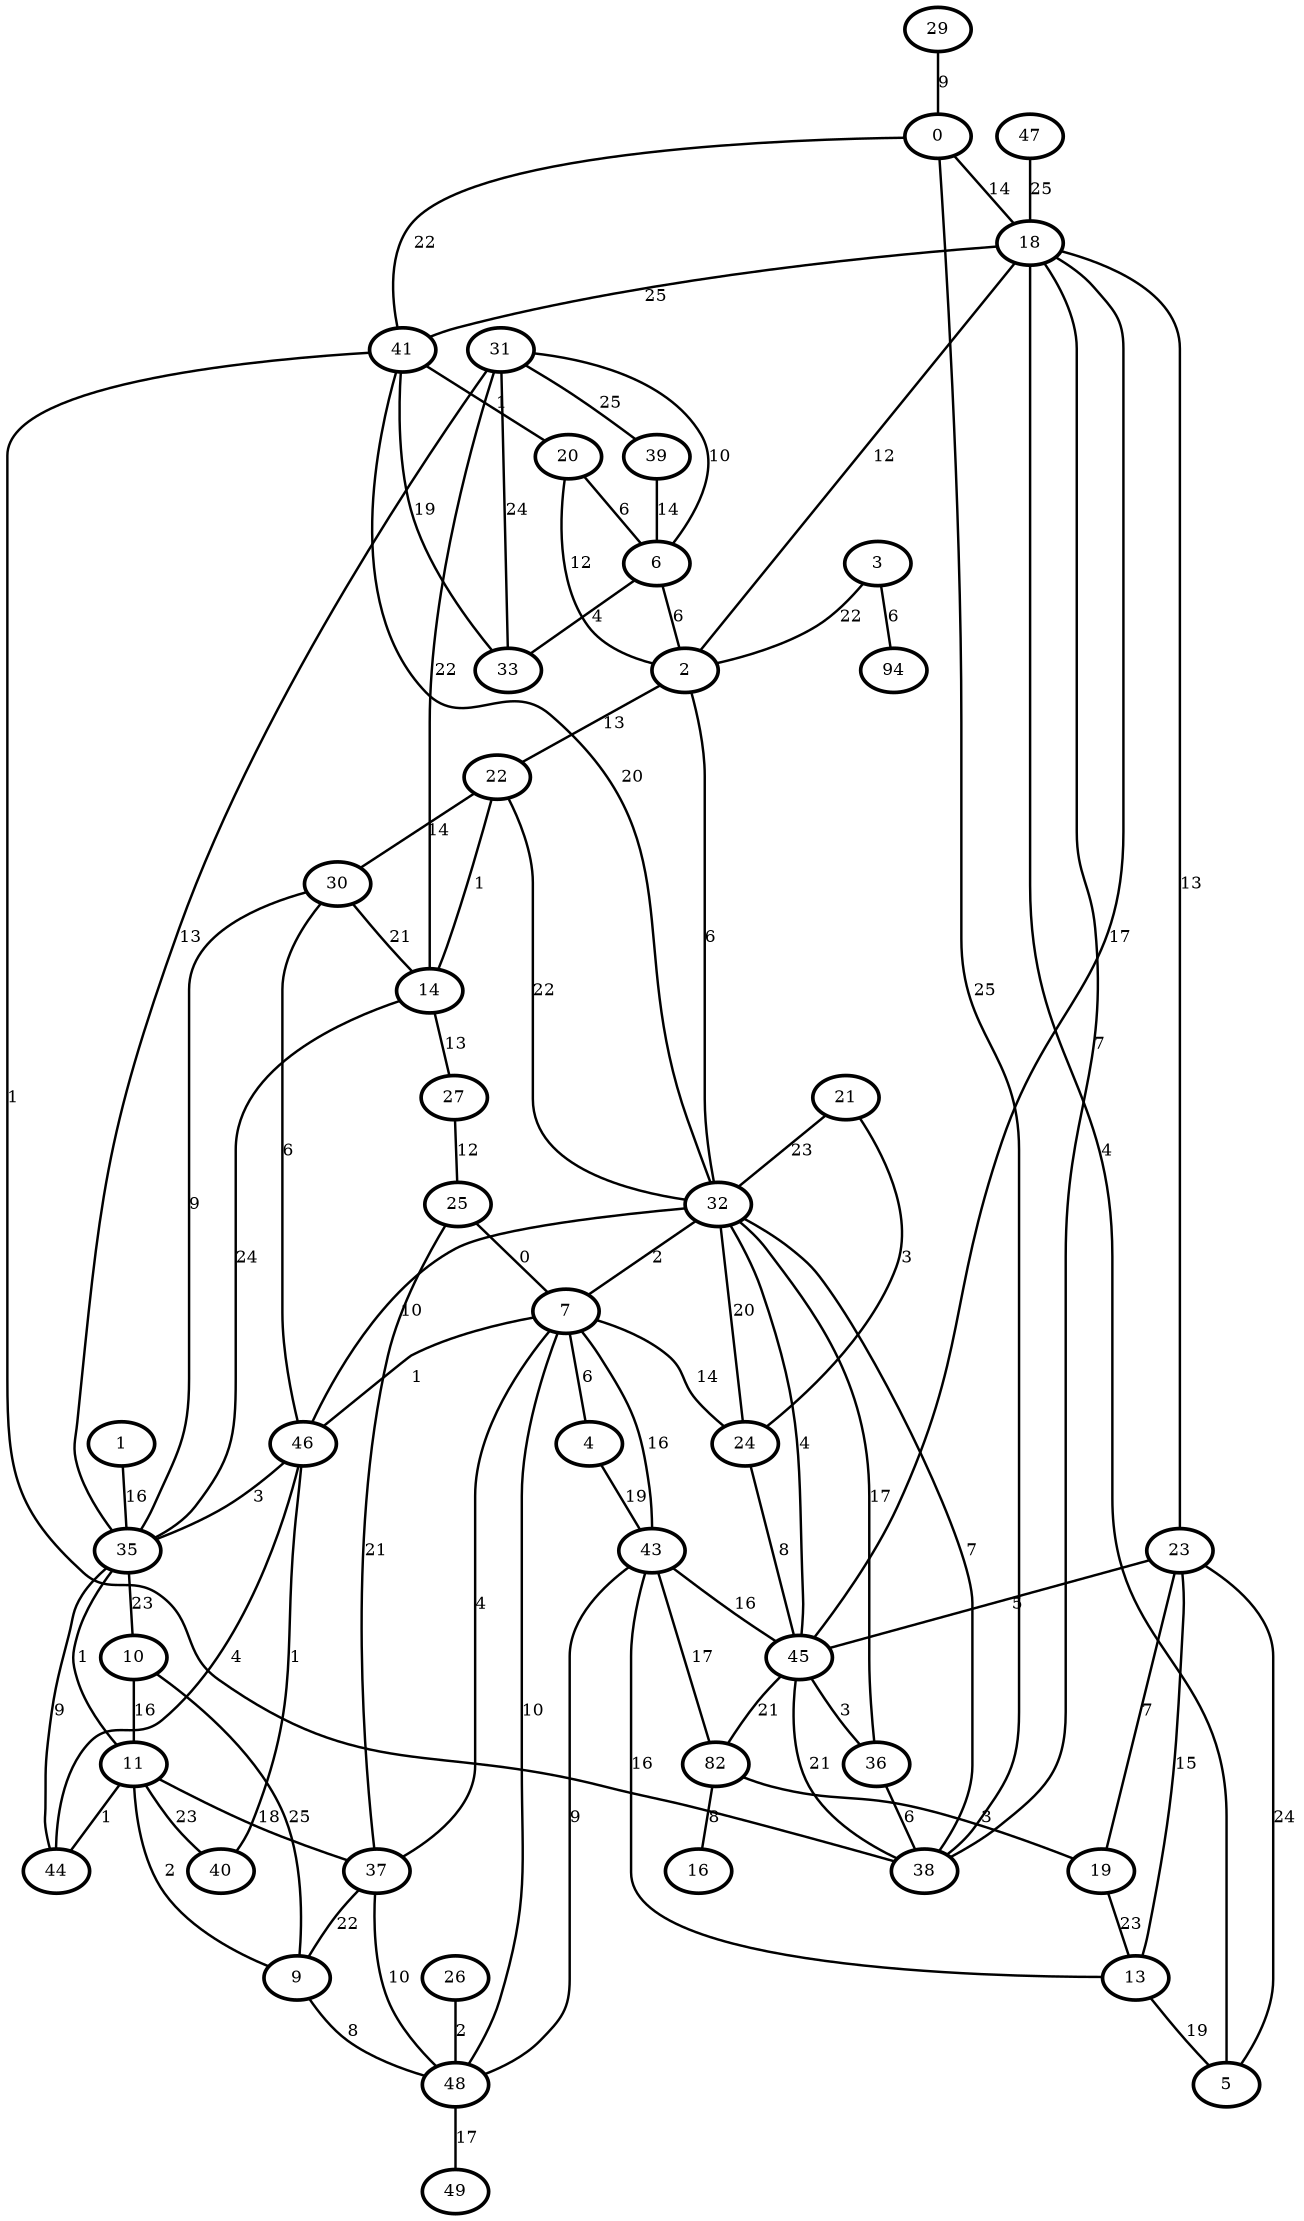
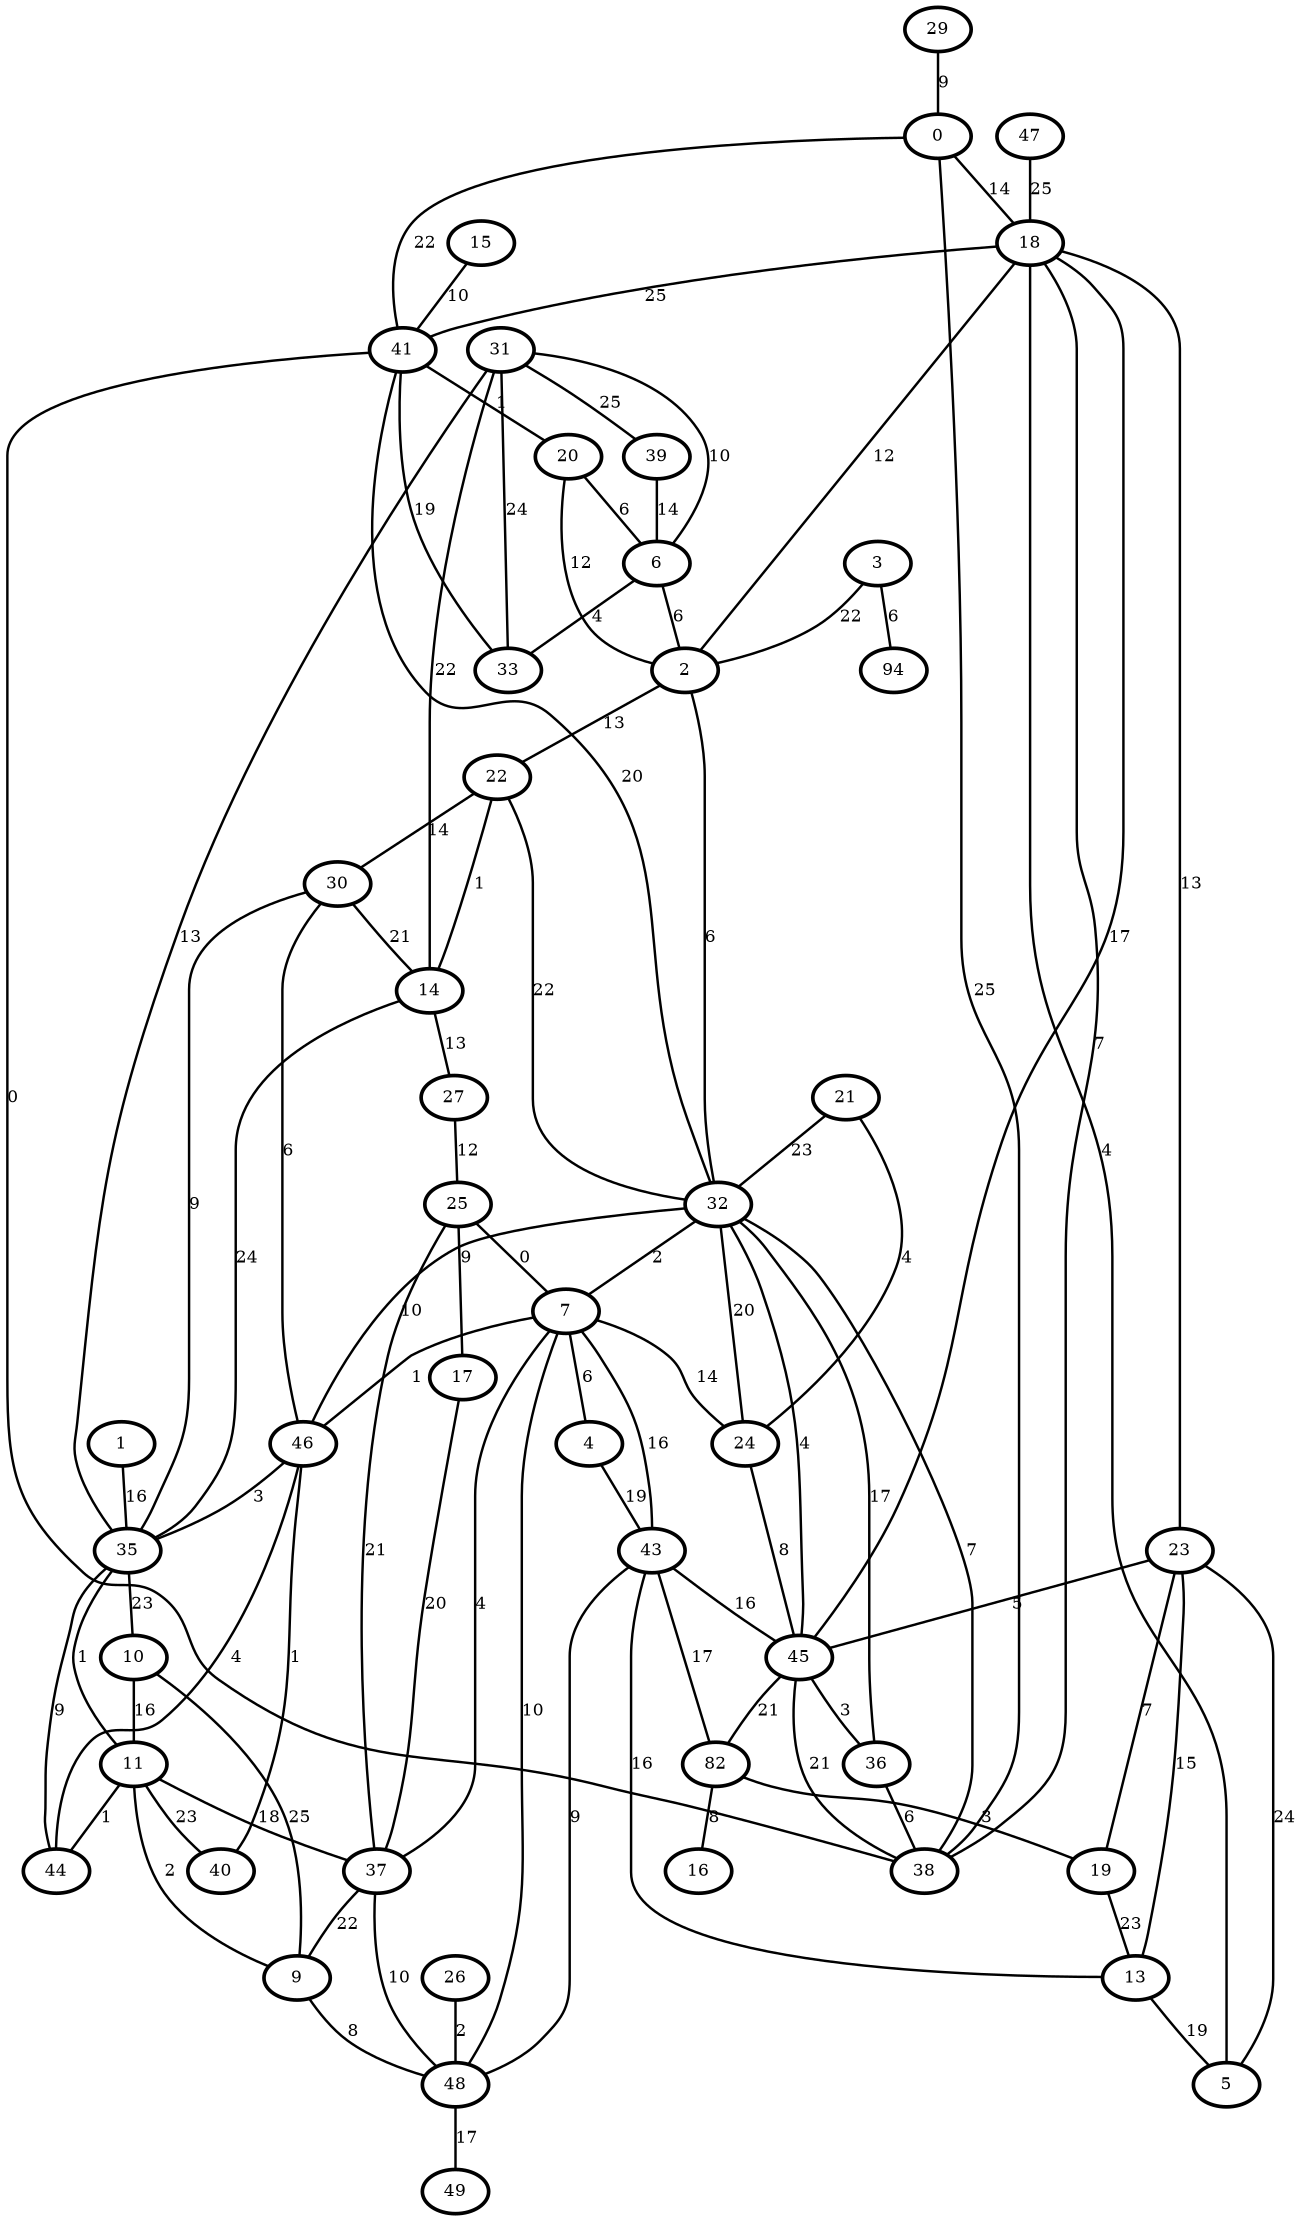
node "15": added
edge "41" -- "38": label "1" -> "0"
edge "21" -- "24": label "3" -> "4"
node "17": added
